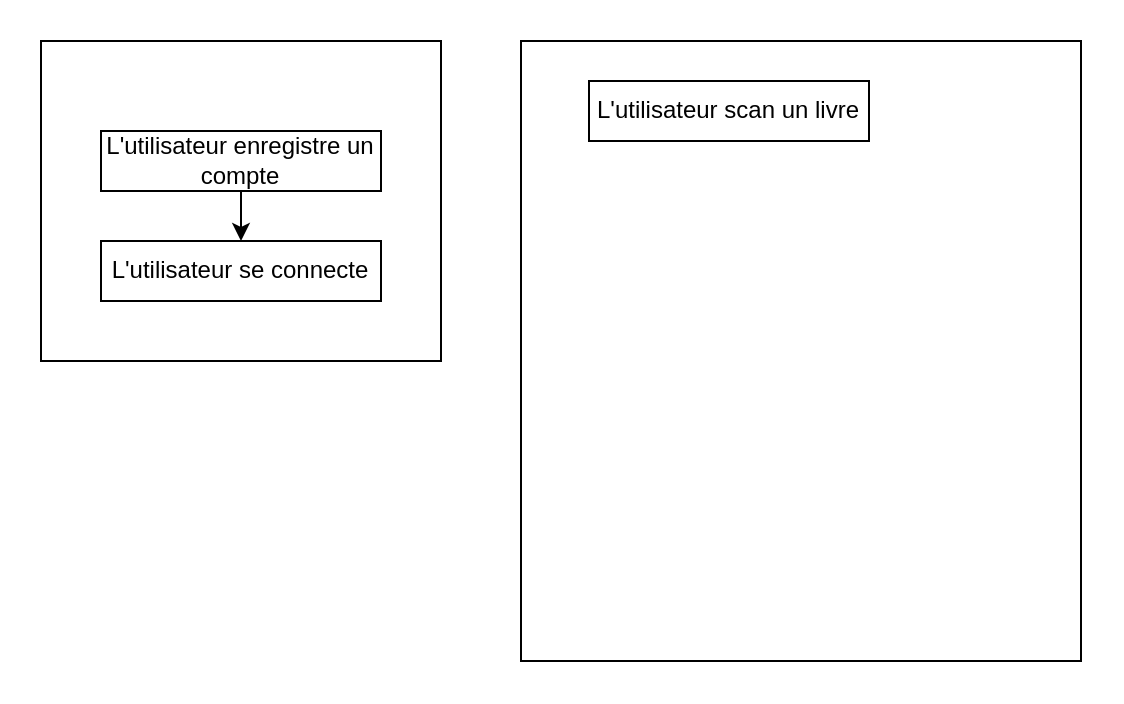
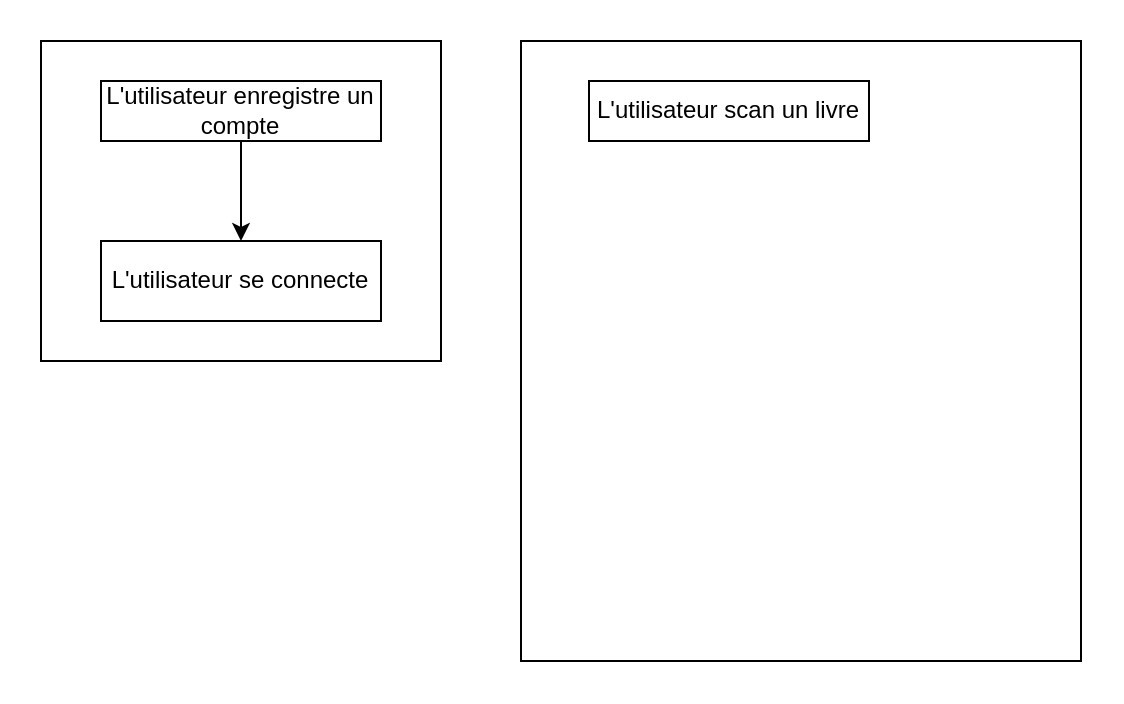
node "L'utilisateur enregistre un compte": moved (241, 161) -> (241, 111)
node "L'utilisateur se connecte": size 280x60 -> 280x80
